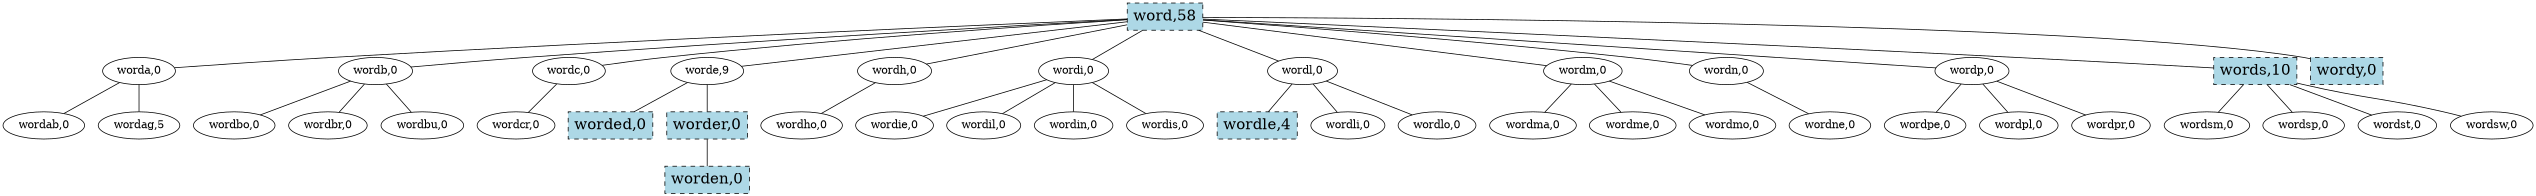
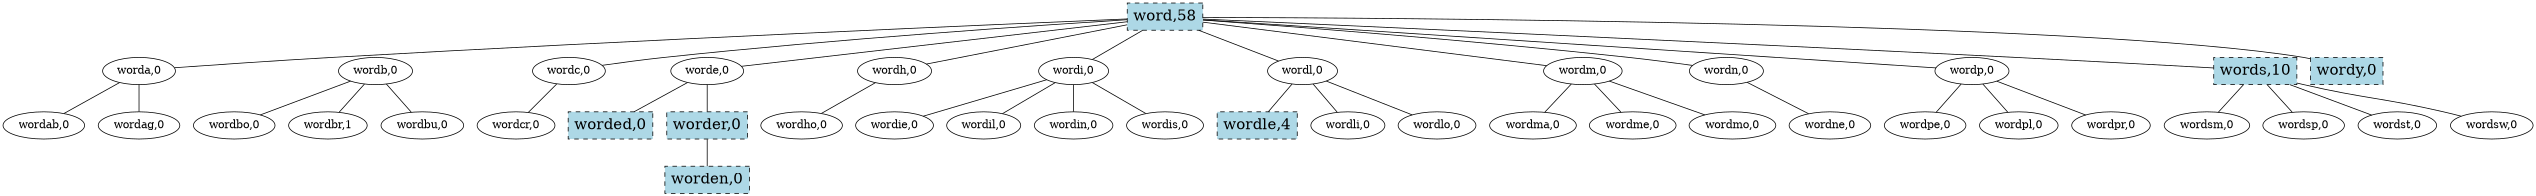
edge "word,58" -- "wordb,0": removed
node "worde,9": label "worde,9" -> "worde,0"
node "wordag,5": label "wordag,5" -> "wordag,0"
node "wordbr,0": label "wordbr,0" -> "wordbr,1"
